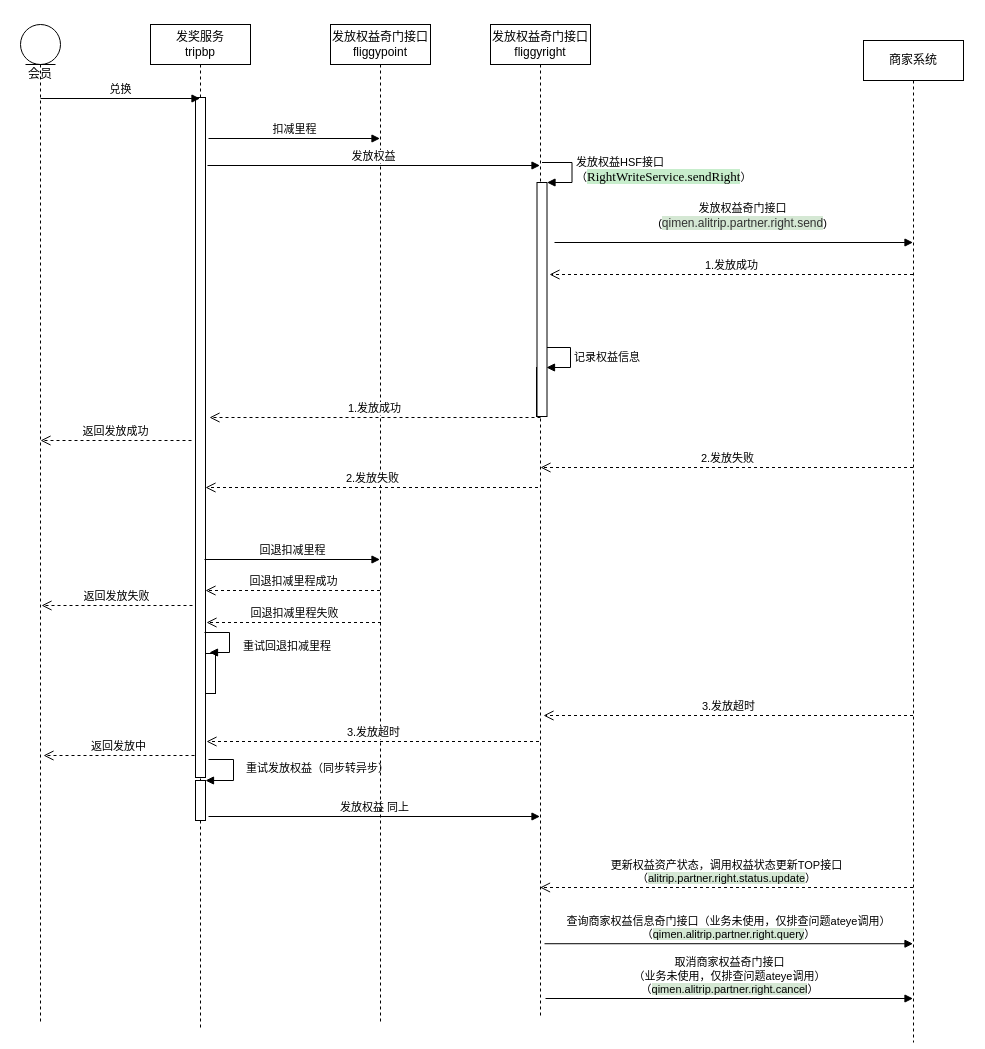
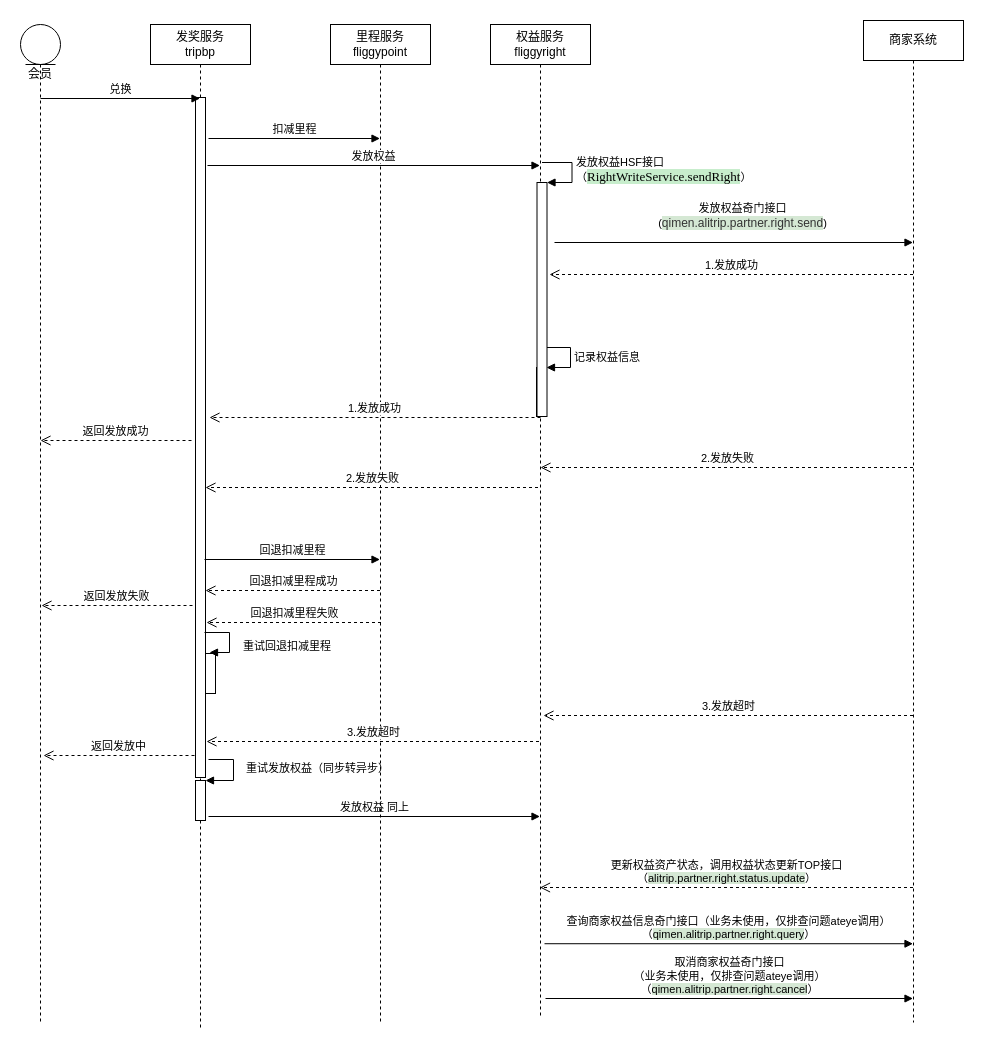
node "发放权益奇门接口 fliggypoint": label "发放权益奇门接口 fliggypoint" -> "里程服务 fliggypoint"
node "发放权益奇门接口 fliggyright": label "发放权益奇门接口 fliggyright" -> "权益服务 fliggyright"
node "商家系统": moved (914, 542) -> (914, 522)
